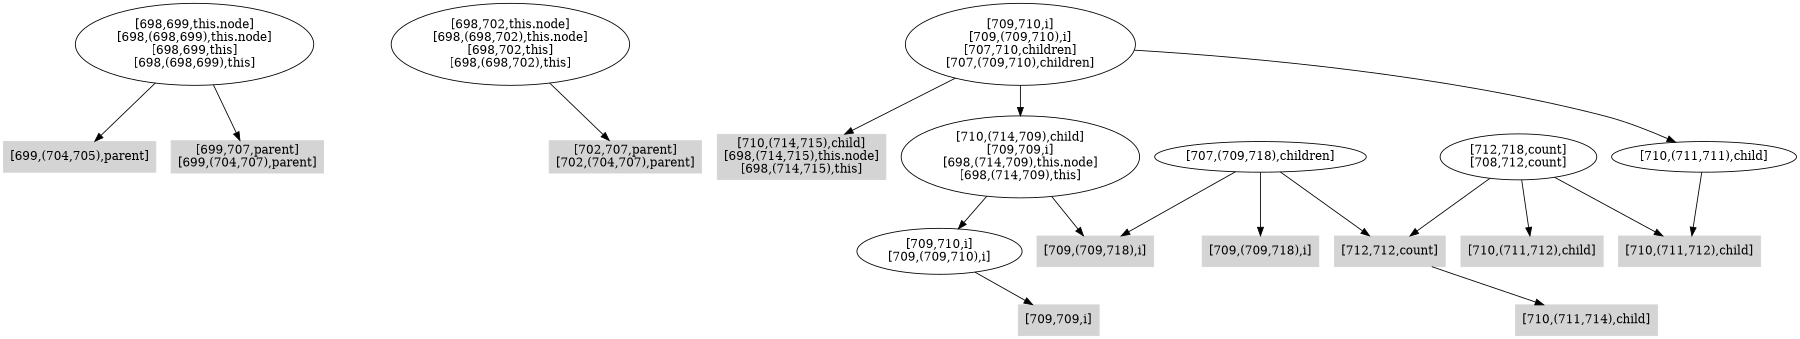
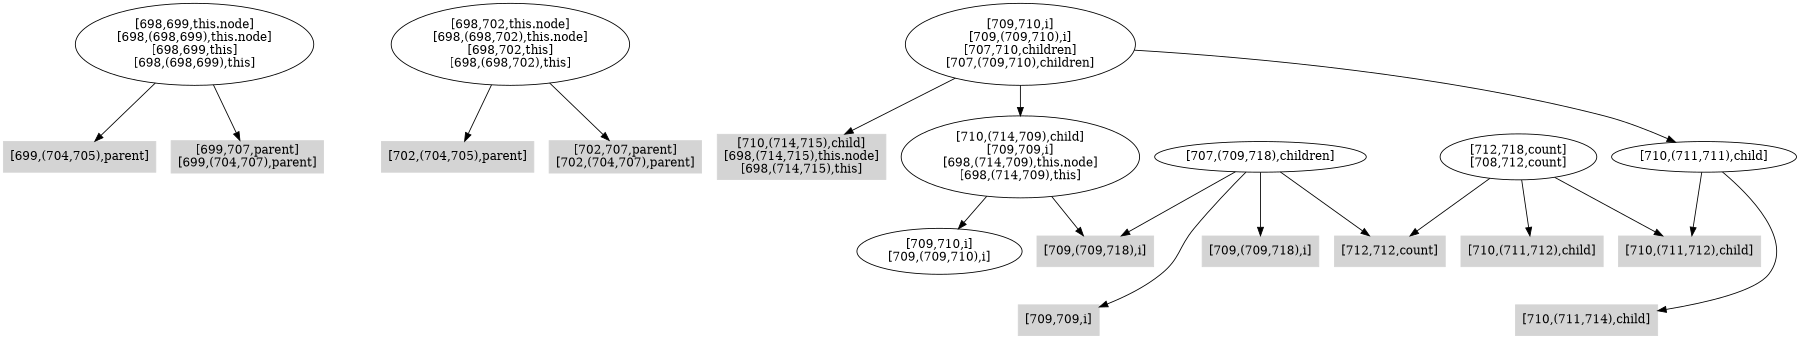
node "[702,(704,705),parent]": added
edge "[712,712,count]" -> "[710,(711,714),child]": now "[710,(711,711),child]" -> "[710,(711,714),child]"
edge "[709,710,i] [709,(709,710),i]" -> "[709,709,i]": now "[707,(709,718),children]" -> "[709,709,i]"
